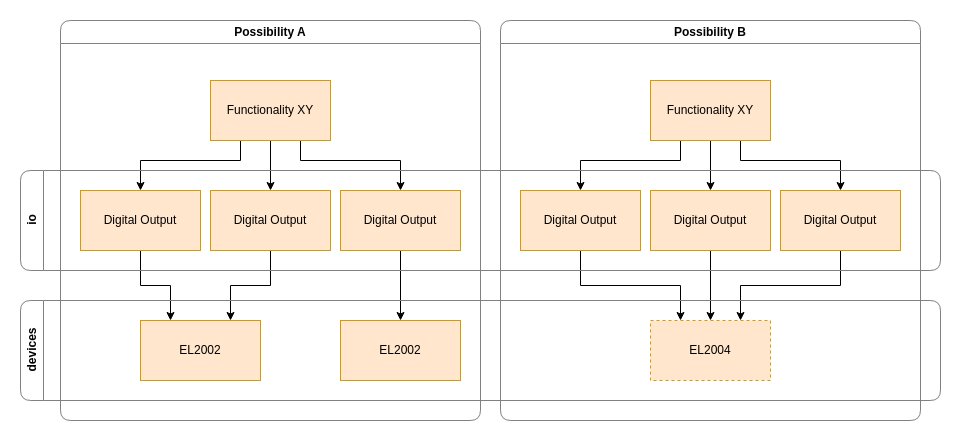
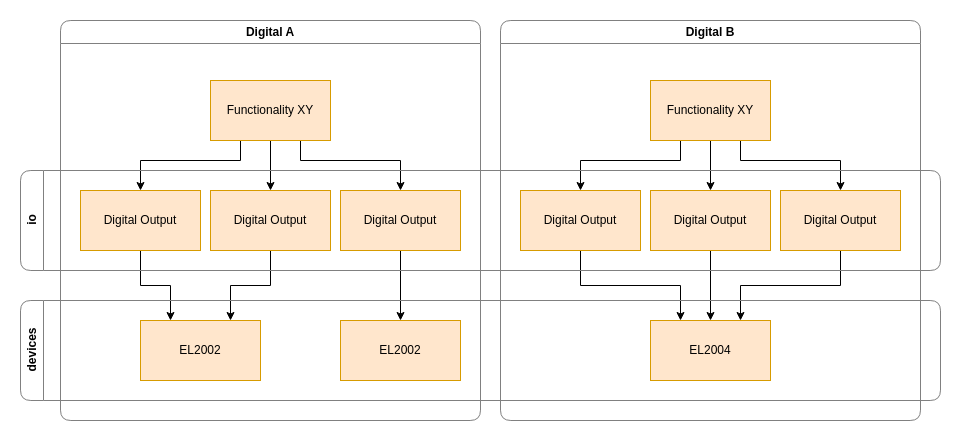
node "Possibility A": label "Possibility A" -> "Digital A"
node "Possibility B": label "Possibility B" -> "Digital B"
node "EL2004": style dashed -> solid
